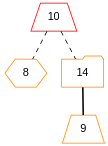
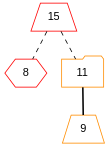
node "10": label "10" -> "15"
node "8": color darkorange -> red
node "14": label "14" -> "11"
